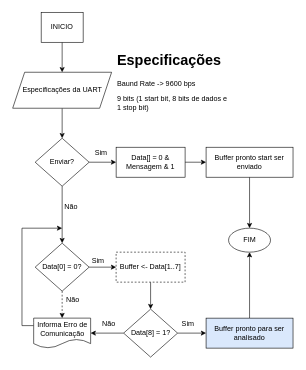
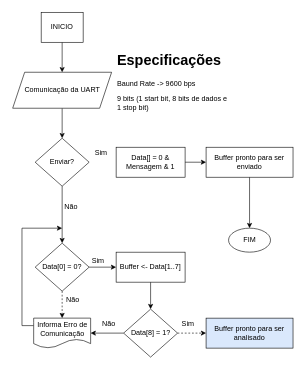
node "Especificações da UART": label "Especificações da UART" -> "Comunicação da UART"
edge "Enviar?" -> "Data[] = 0 & Mensagem & 1": removed
node "Buffer pronto start ser enviado": label "Buffer pronto start ser enviado" -> "Buffer pronto para ser enviado"
node "Buffer <- Data[1..7]": style dashed -> solid
edge "Buffer pronto para ser analisado" -> "FIM": removed
edge "Data[8] = 1?" -> "Buffer pronto para ser analisado": style solid -> dashed
